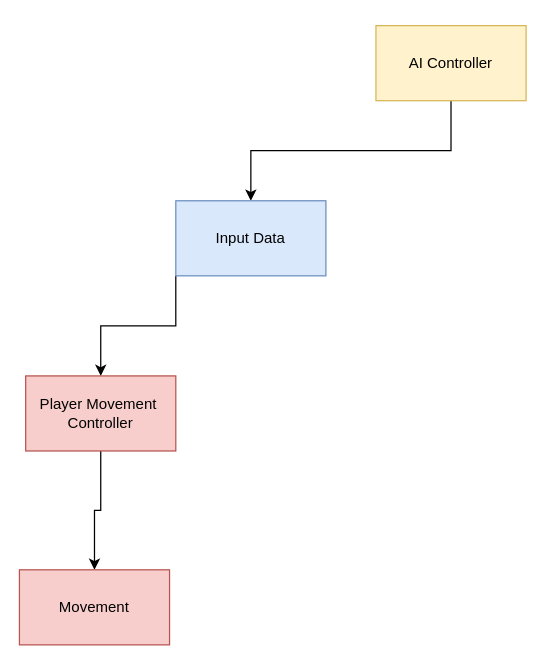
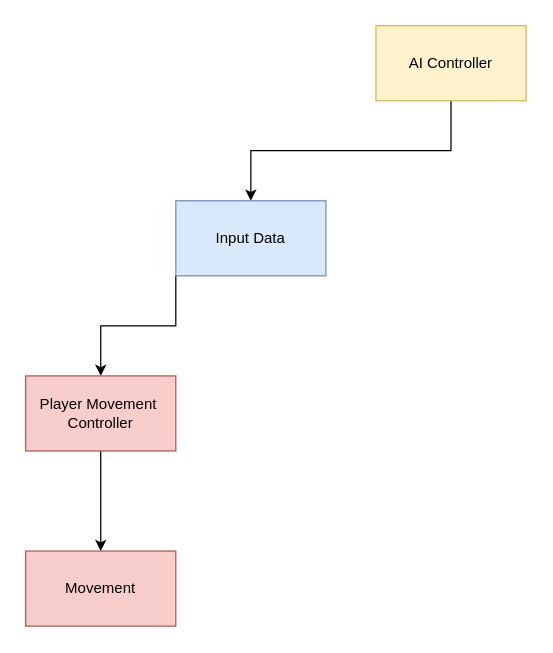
node "Movement": moved (94, 607) -> (101, 588)
